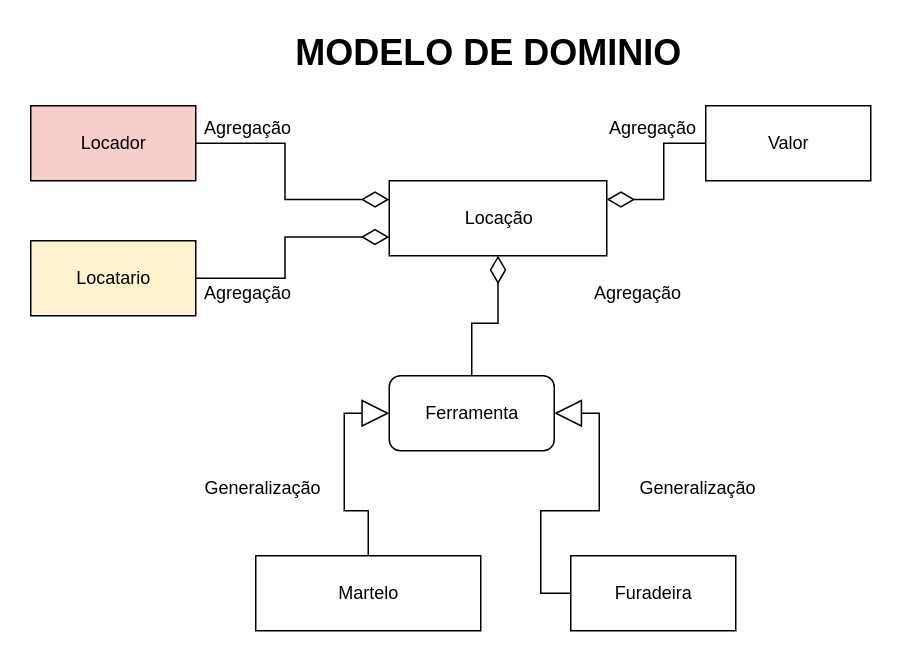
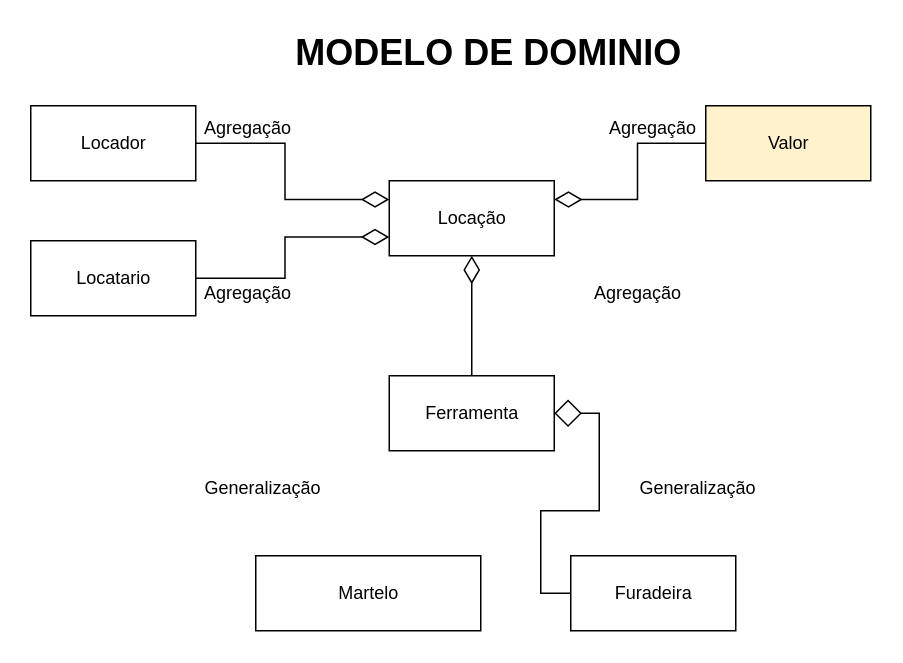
node "Locador": fillcolor #f8cecc -> #ffffff
node "Valor": fillcolor #ffffff -> #fff2cc
node "Locação": size 218x75 -> 165x75
node "Locatario": fillcolor #fff2cc -> #ffffff
node "Ferramenta": shape rounded rectangle -> rectangle
edge "Furadeira" -> "Ferramenta": arrowhead block -> diamond
edge "Martelo" -> "Ferramenta": removed
